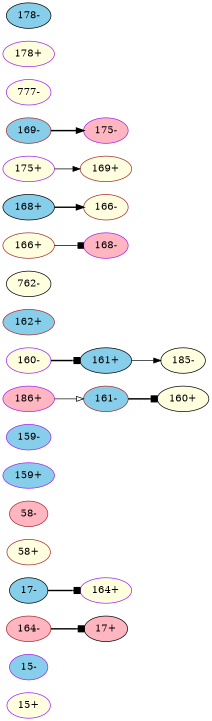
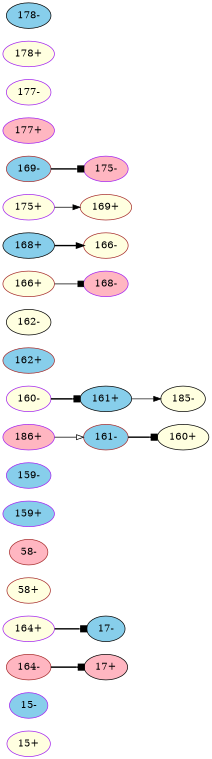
node "777-": label "777-" -> "177-"
node "177+": added
edge "169-" -> "175-": arrowhead normal -> box
node "762-": label "762-" -> "162-"
edge "17-" -> "164+": reversed
